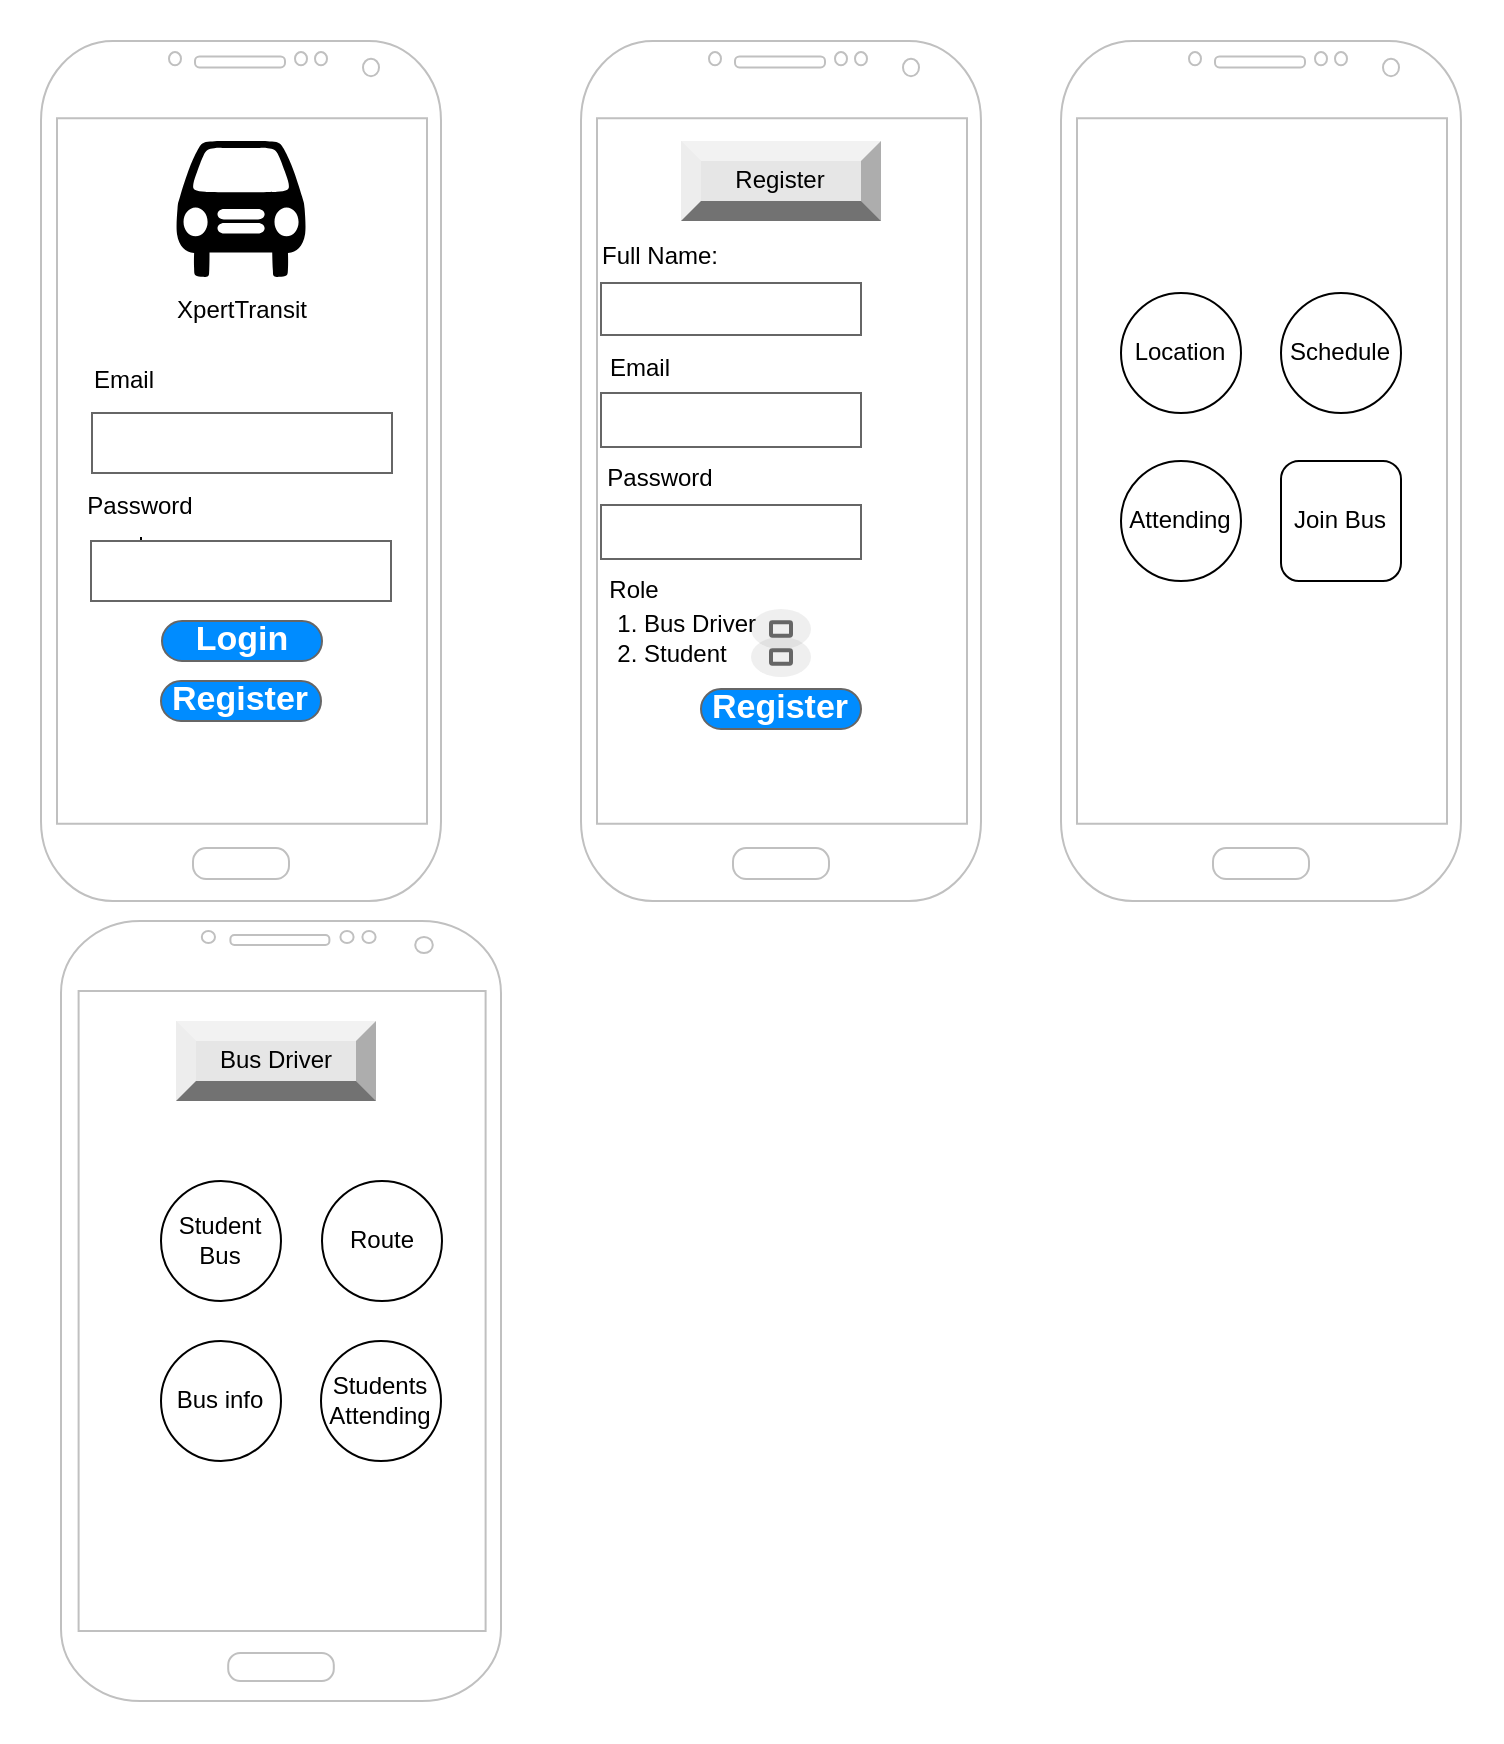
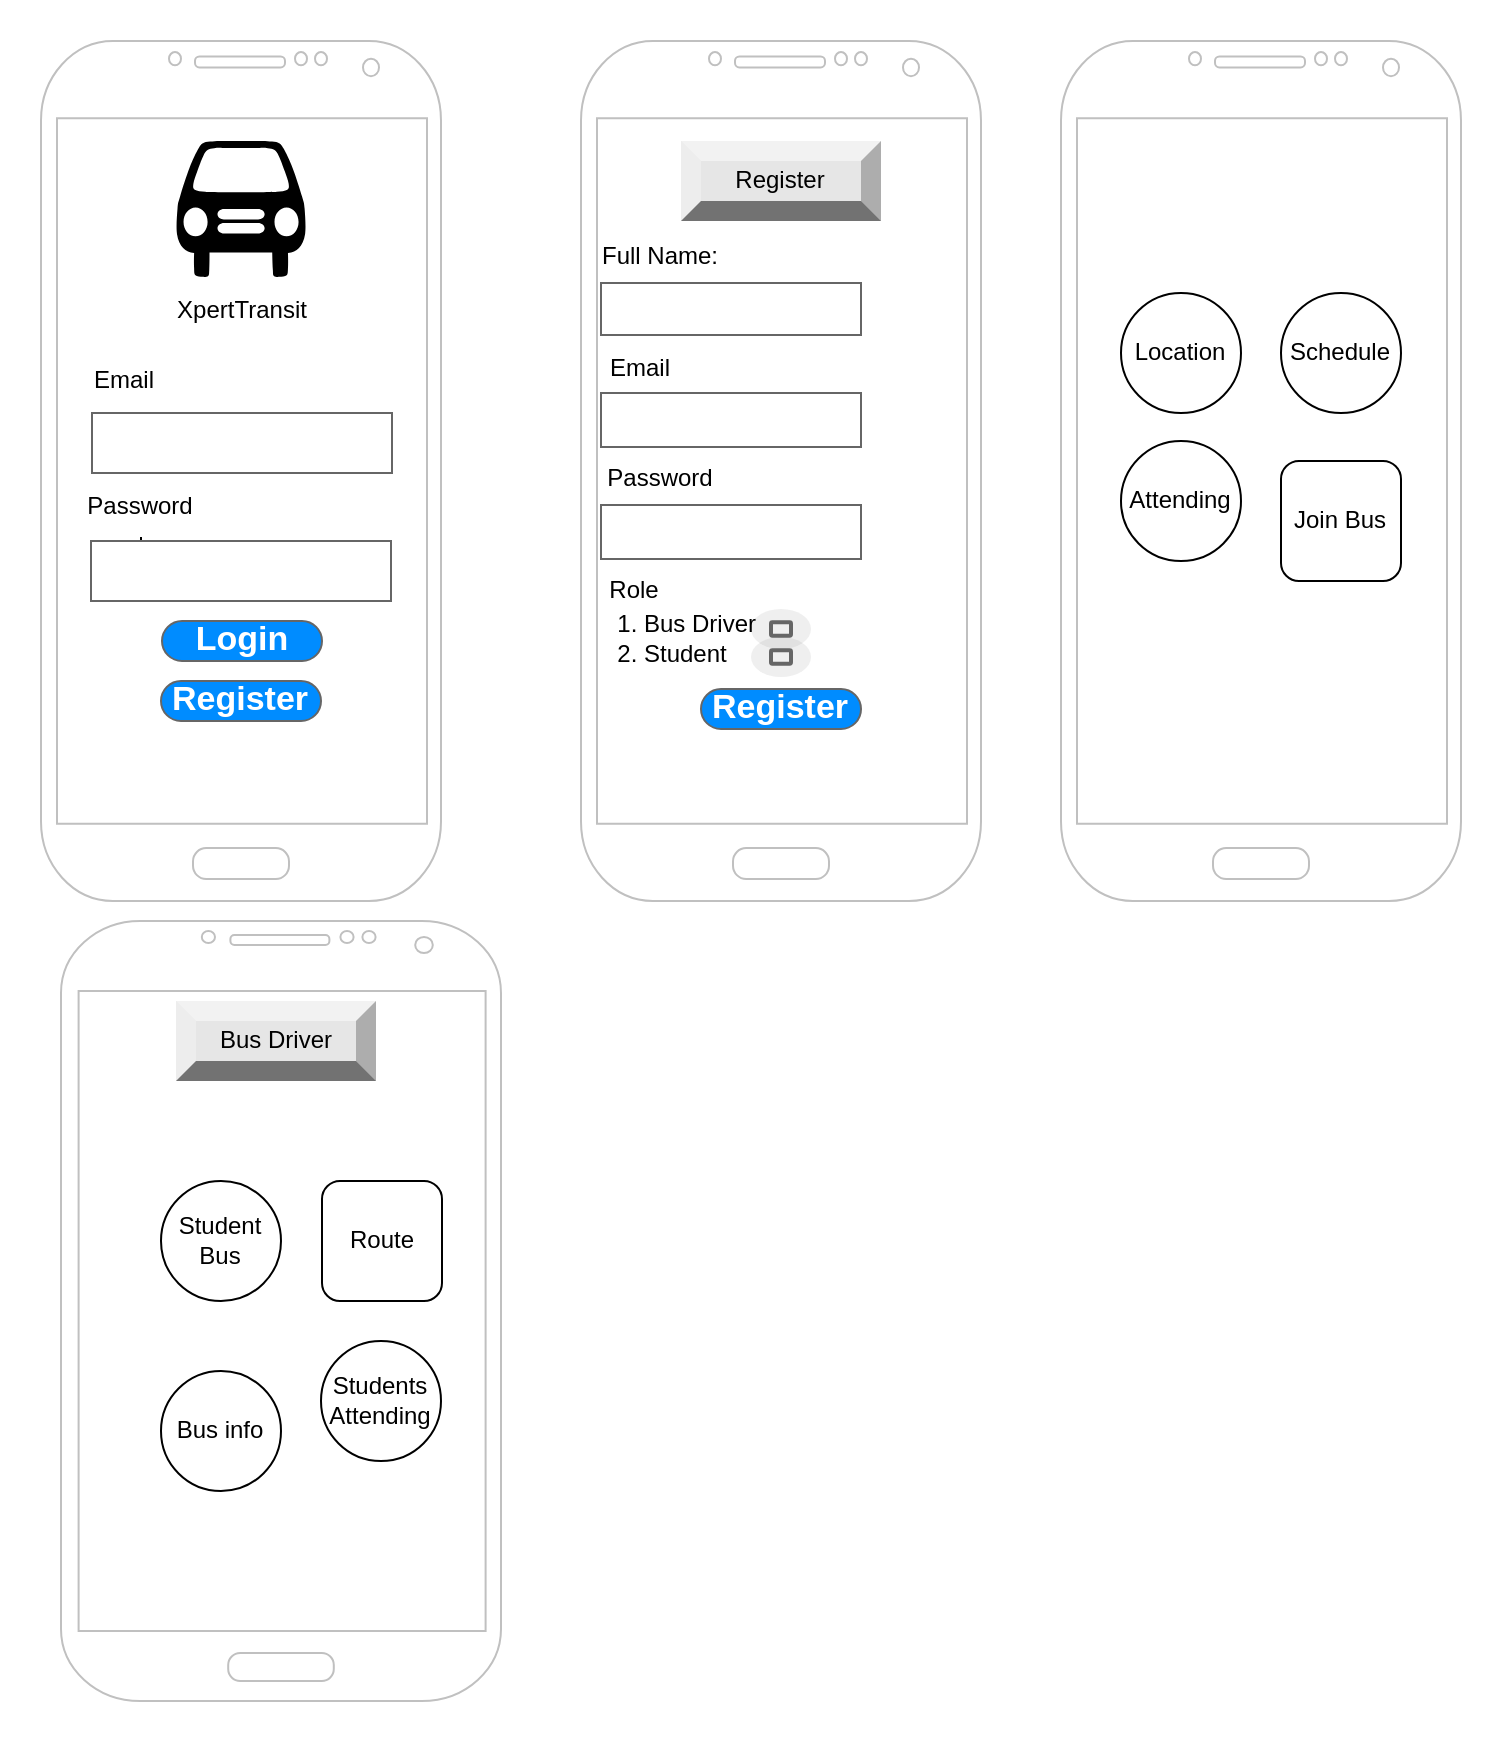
node "Attending": moved (1181, 521) -> (1181, 501)
node "Bus Driver": moved (276, 1061) -> (276, 1041)
node "Route": shape ellipse -> rounded rectangle
node "Bus info": moved (221, 1401) -> (221, 1431)
